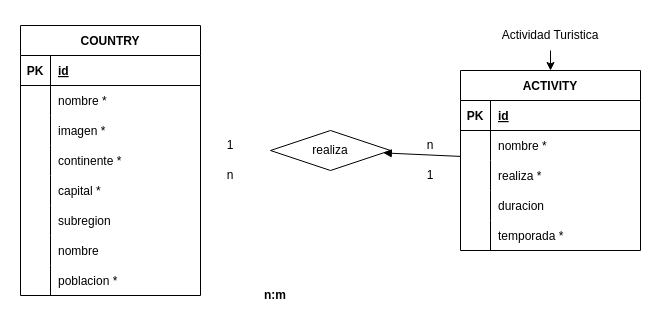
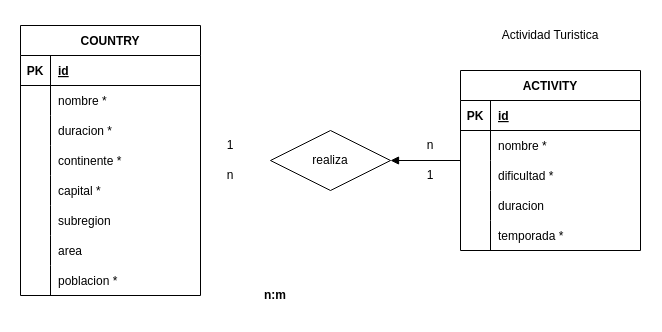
edge "Actividad Turistica" -> "ACTIVITY": removed
node "imagen *": label "imagen *" -> "duracion *"
node "realiza": size 120x40 -> 120x60
node "realiza *": label "realiza *" -> "dificultad *"
node "nombre": label "nombre" -> "area"
